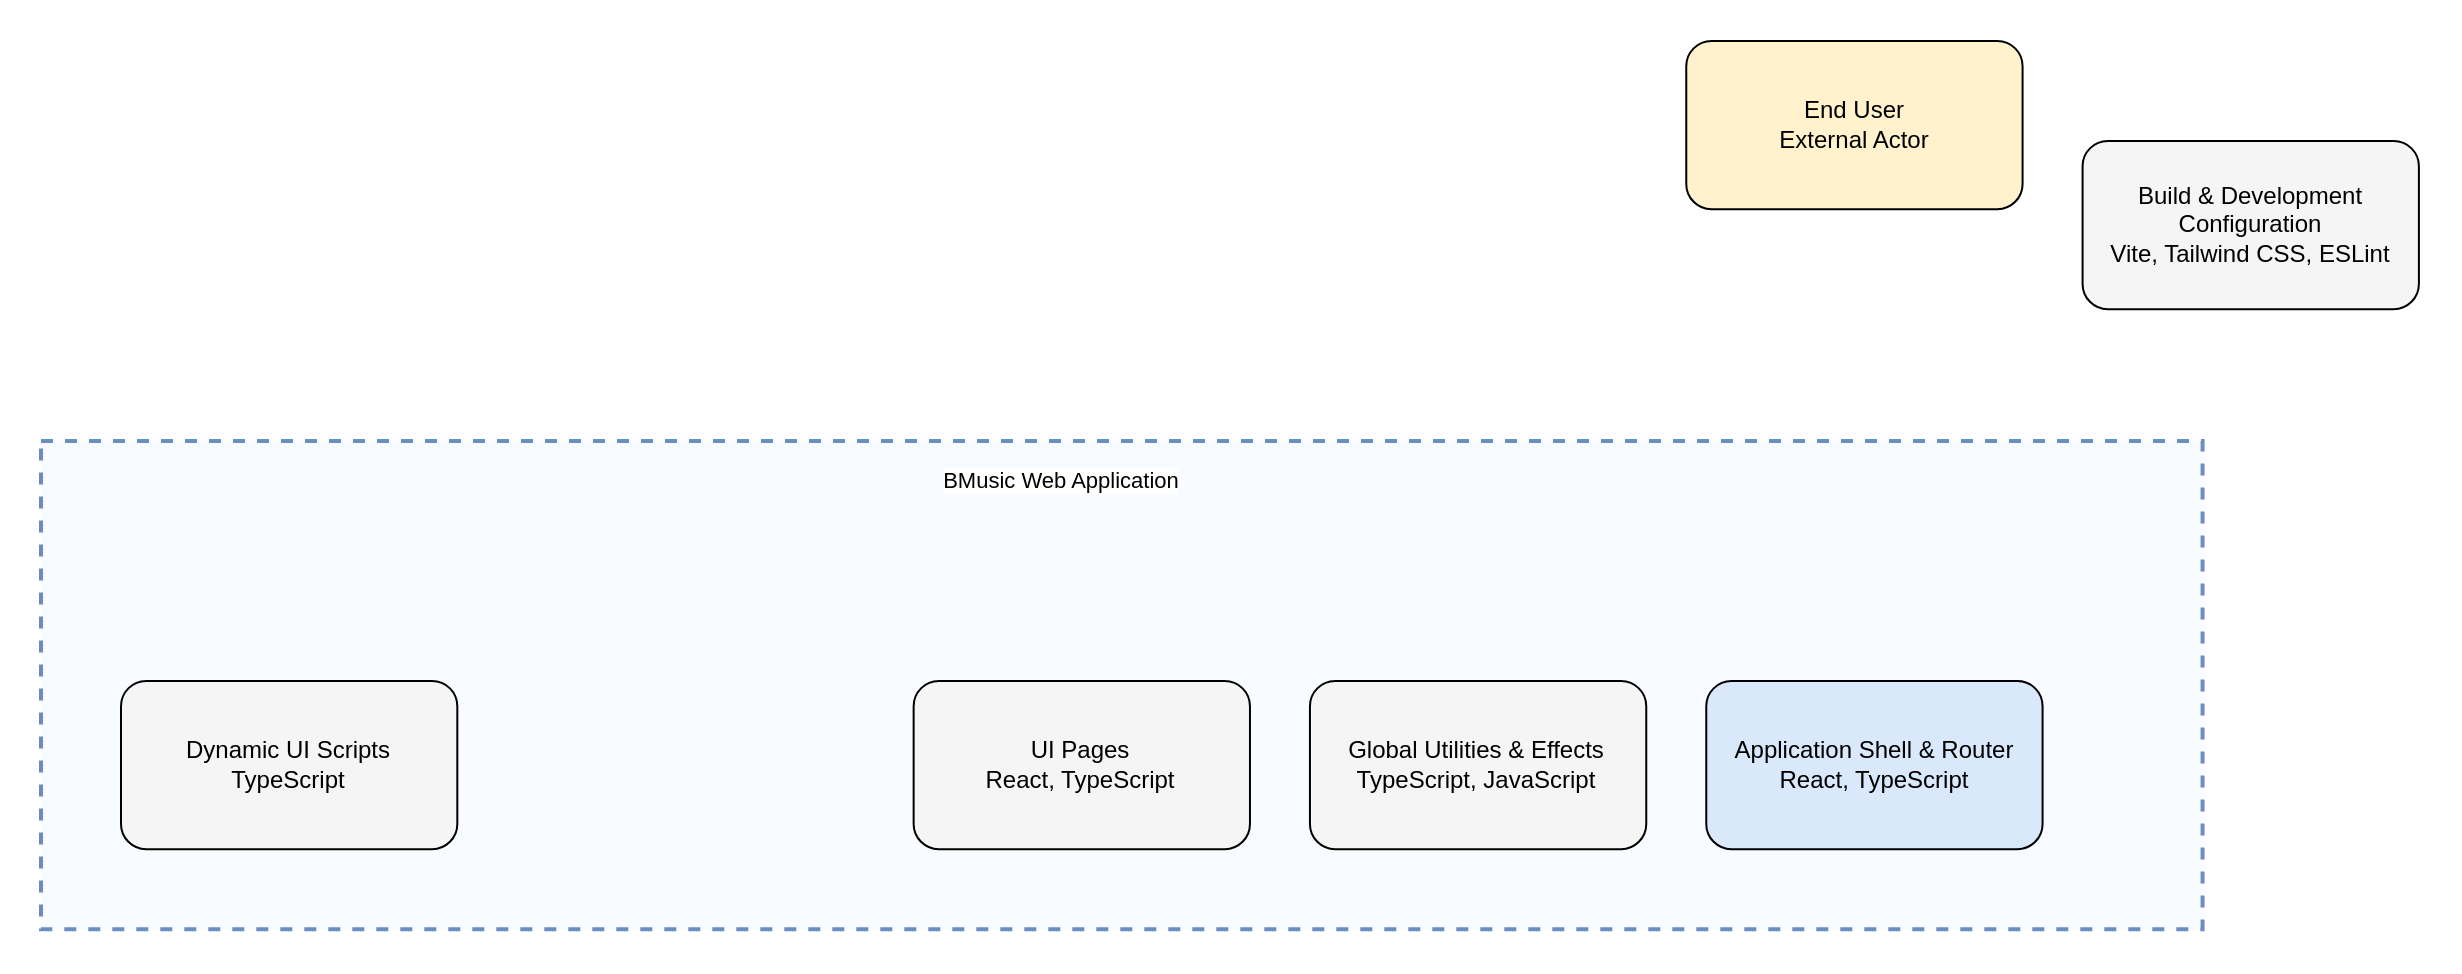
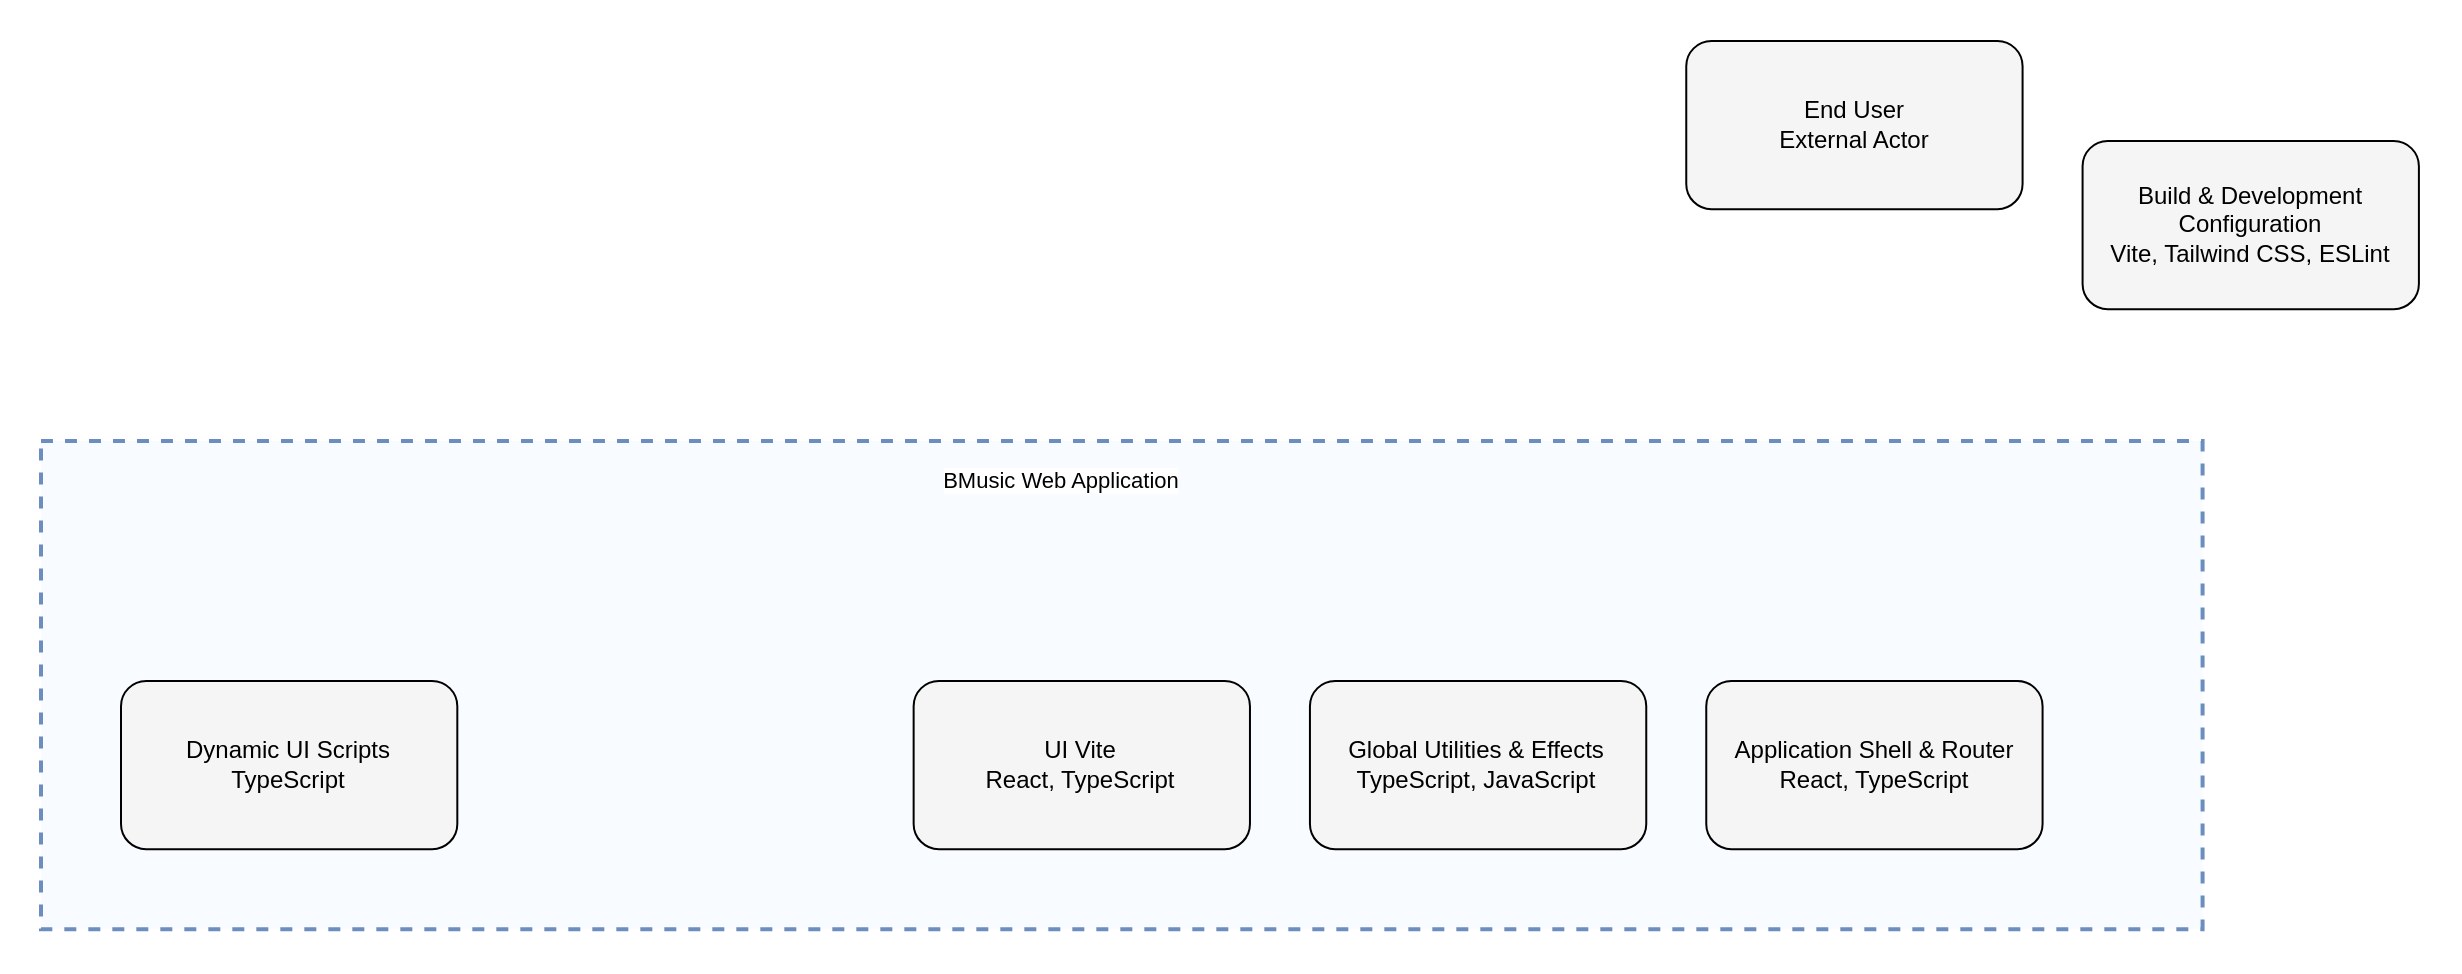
node "End User External Actor": fillcolor #fff2cc -> #f5f5f5
node "UI Pages React, TypeScript": label "UI Pages React, TypeScript" -> "UI Vite React, TypeScript"
node "Application Shell & Router React, TypeScript": fillcolor #dae8fc -> #f5f5f5
